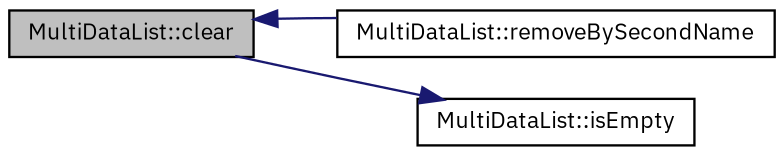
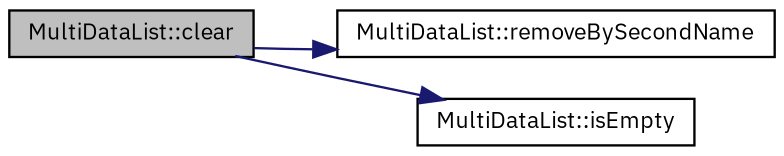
edge "MultiDataList::removeBySecondName" -> "MultiDataList::clear": reversed
